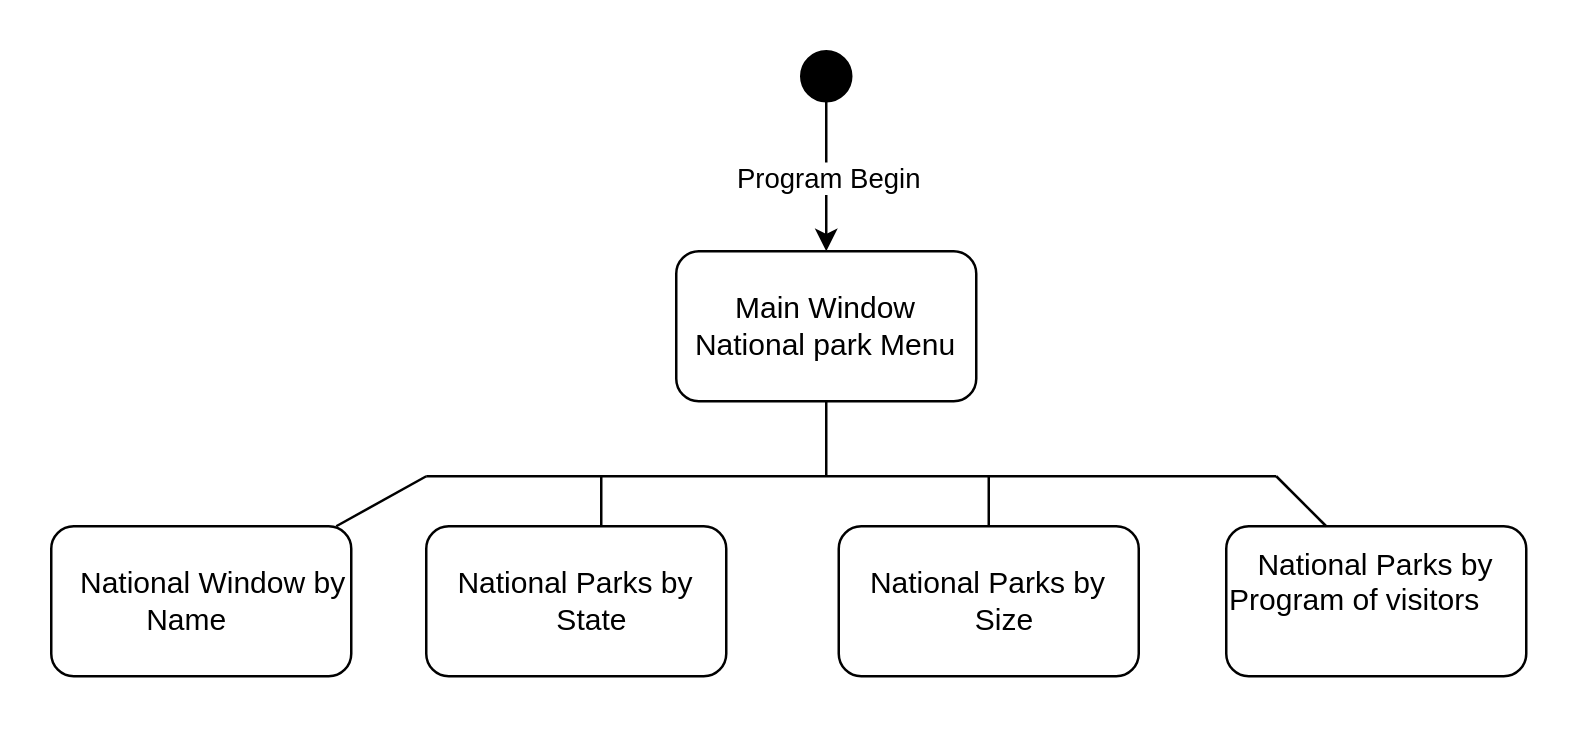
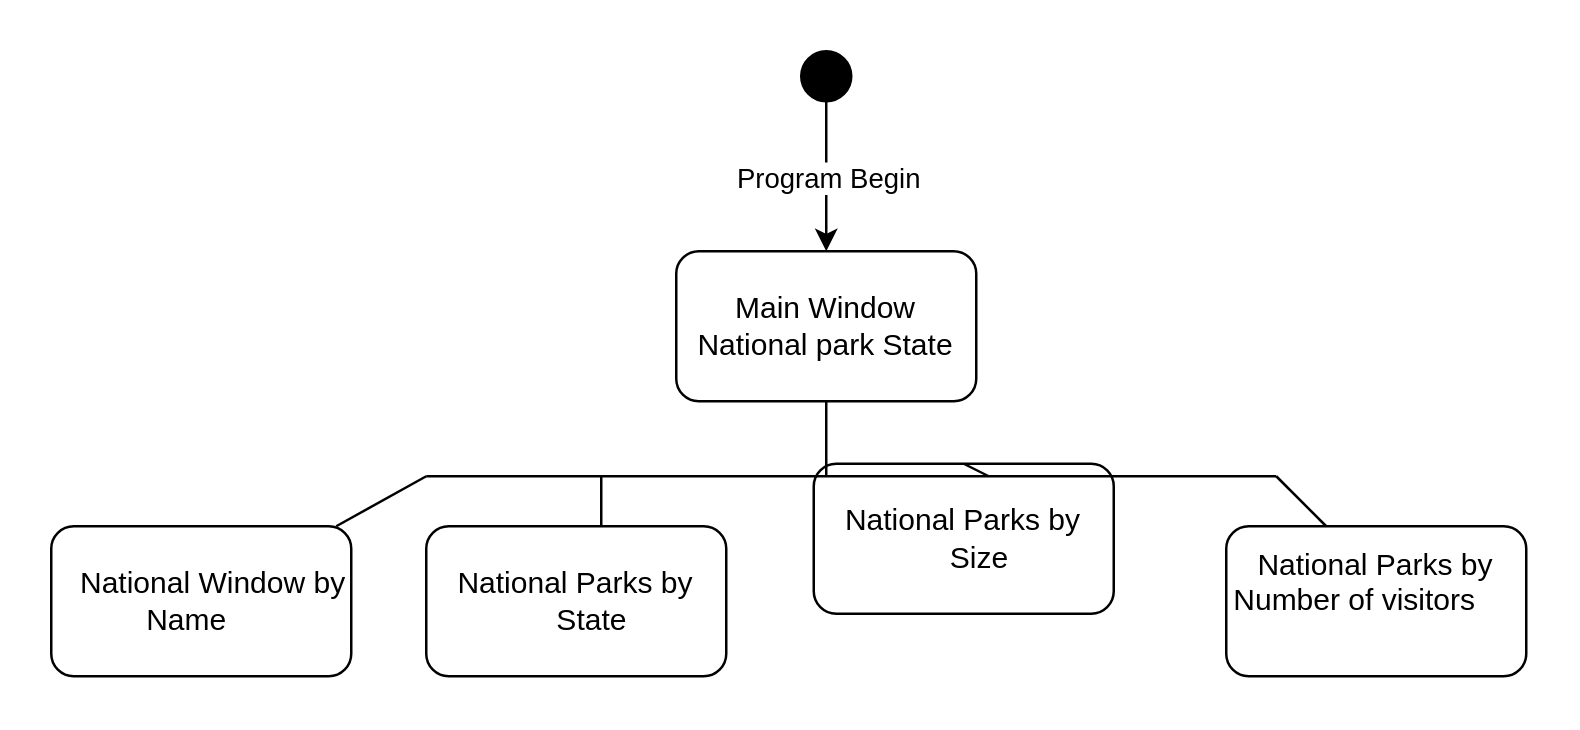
node "Main Window National park Menu": label "Main Window National park Menu" -> "Main Window National park State"
node "National Parks by Size": moved (989, 601) -> (964, 539)
node "National Parks by Program of visitors": label "National Parks by Program of visitors" -> "National Parks by Number of visitors"
